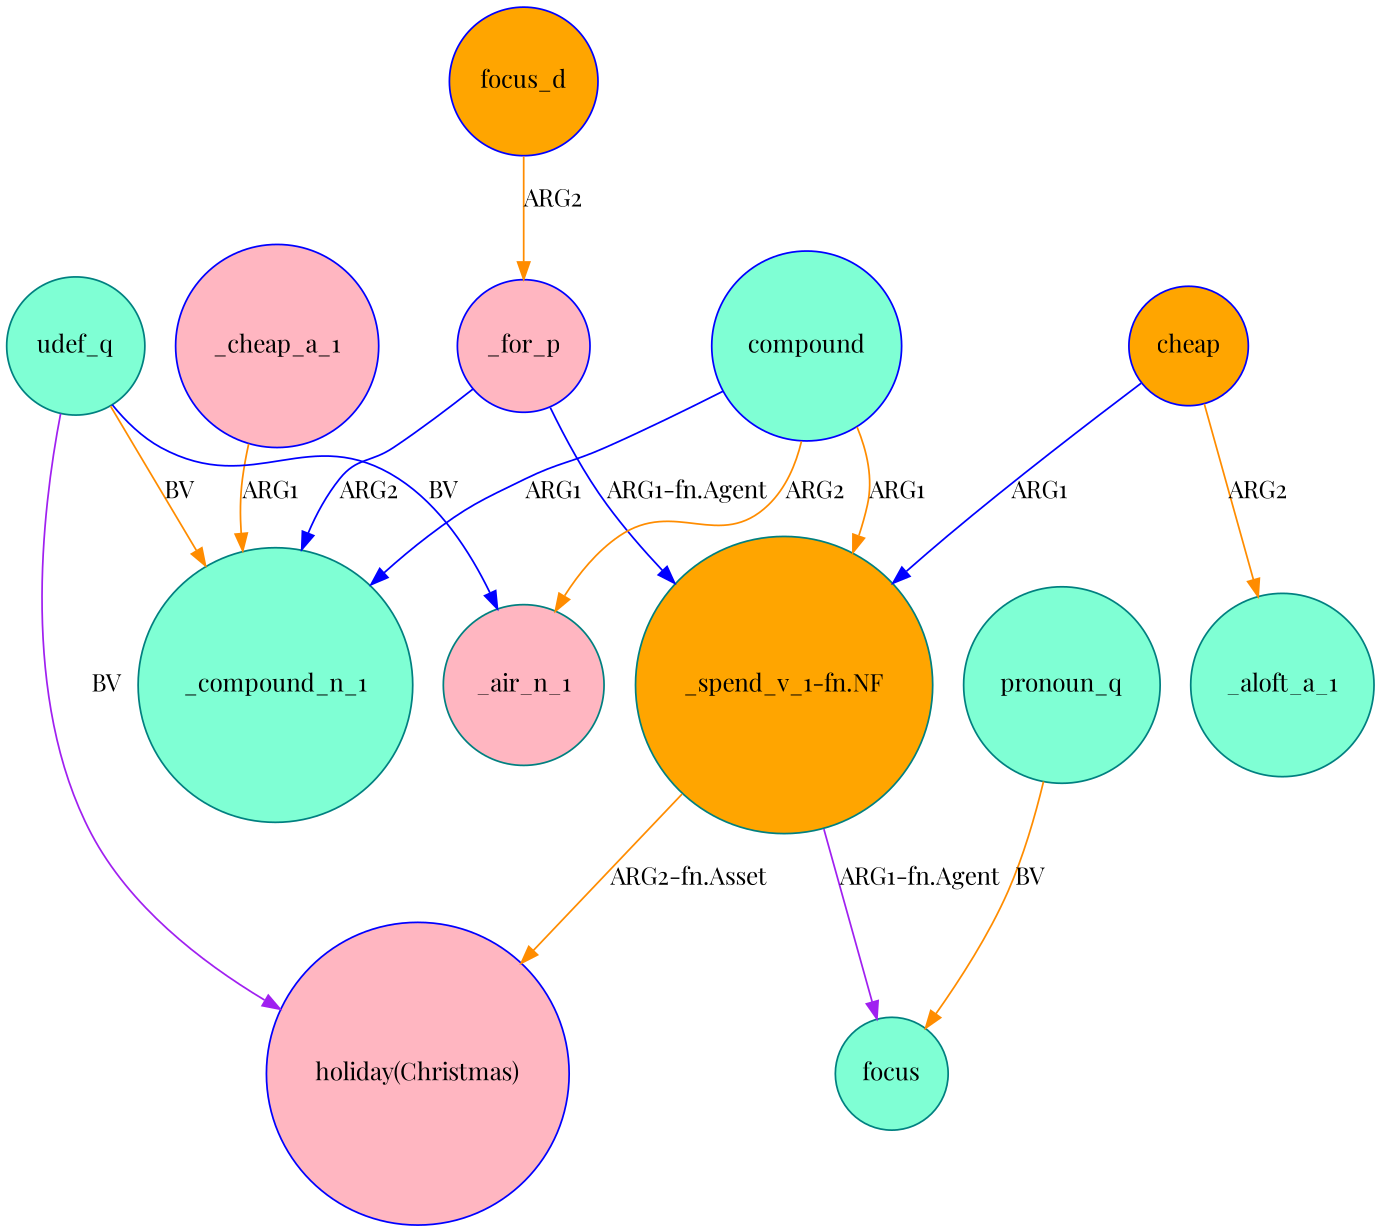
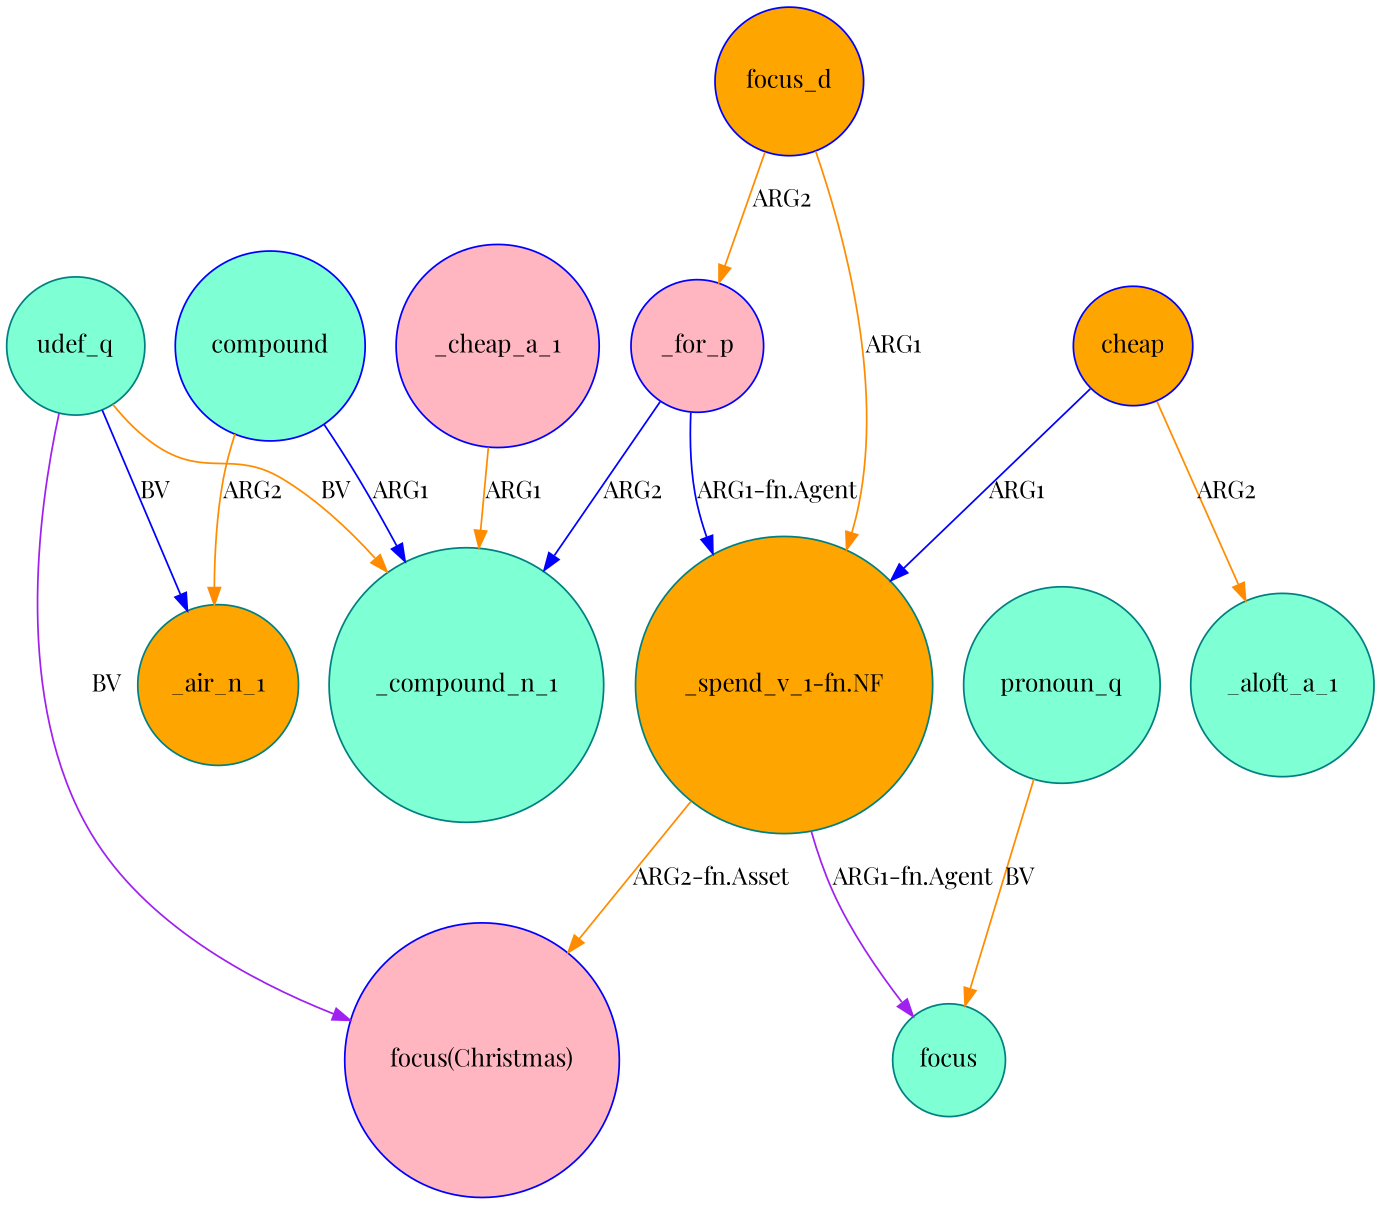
edge "compound" -> "_spend_v_1-fn.NF": now "focus_d" -> "_spend_v_1-fn.NF"
node "_air_n_1": fillcolor lightpink -> orange
node "holiday(Christmas)": label "holiday(Christmas)" -> "focus(Christmas)"
